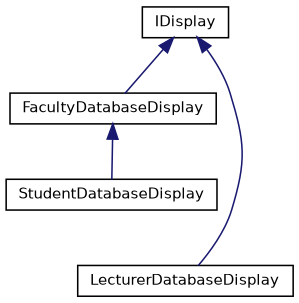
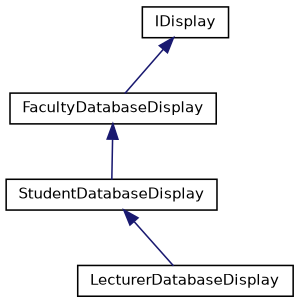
edge "LecturerDatabaseDisplay" -> "IDisplay": now "LecturerDatabaseDisplay" -> "StudentDatabaseDisplay"
